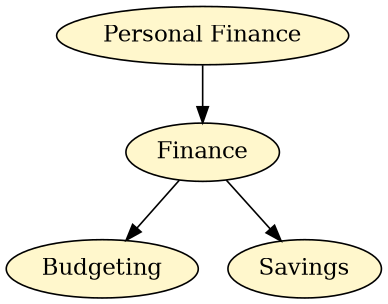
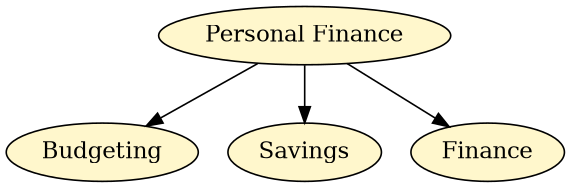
edge "Finance" -> "Budgeting": now "Personal Finance" -> "Budgeting"
edge "Finance" -> "Savings": now "Personal Finance" -> "Savings"
